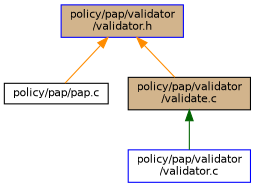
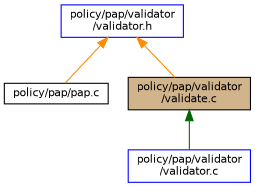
node "policy/pap/validator /validator.h": fillcolor tan -> white
